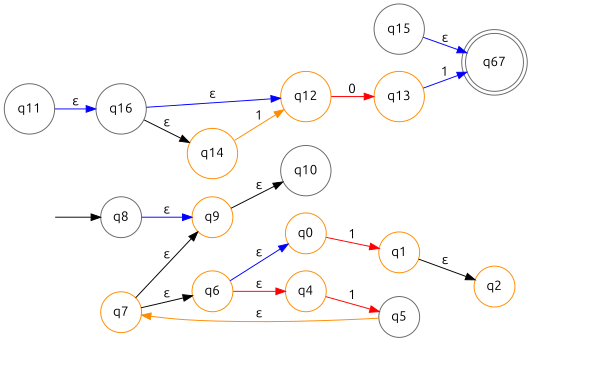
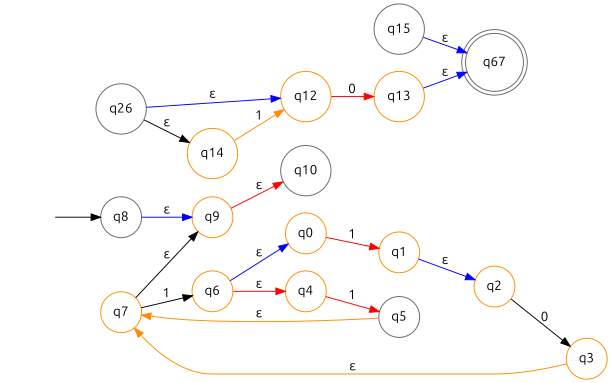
edge "q13" -> "q67": label "1" -> "ε"
node "q11": removed
node "q16": label "q16" -> "q26"
edge "q9" -> "q10": color black -> red
edge "q1" -> "q2": color black -> blue
edge "q7" -> "q6": label "ε" -> "1"
node "q3": added
